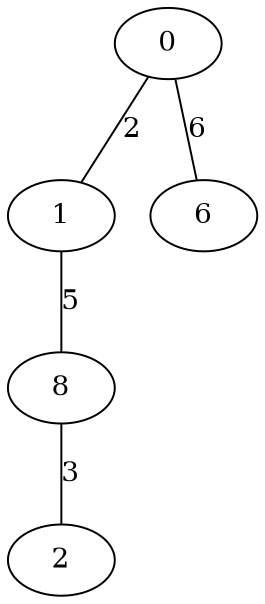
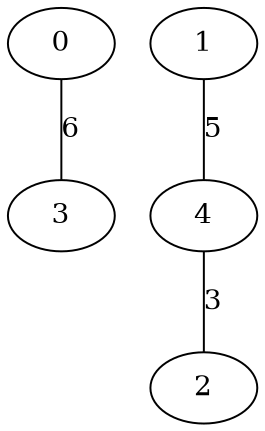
edge "0" -- "1": removed, label "2"
node "6": label "6" -> "3"
node "8": label "8" -> "4"
